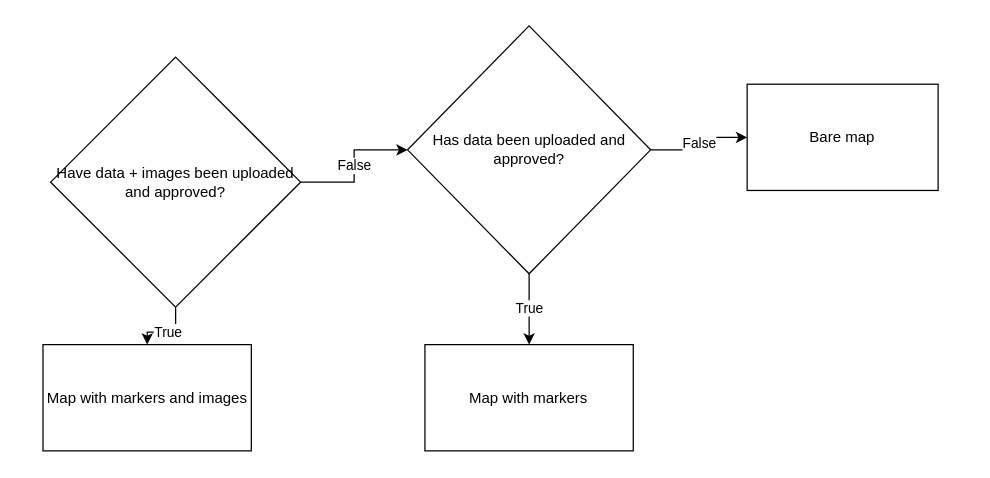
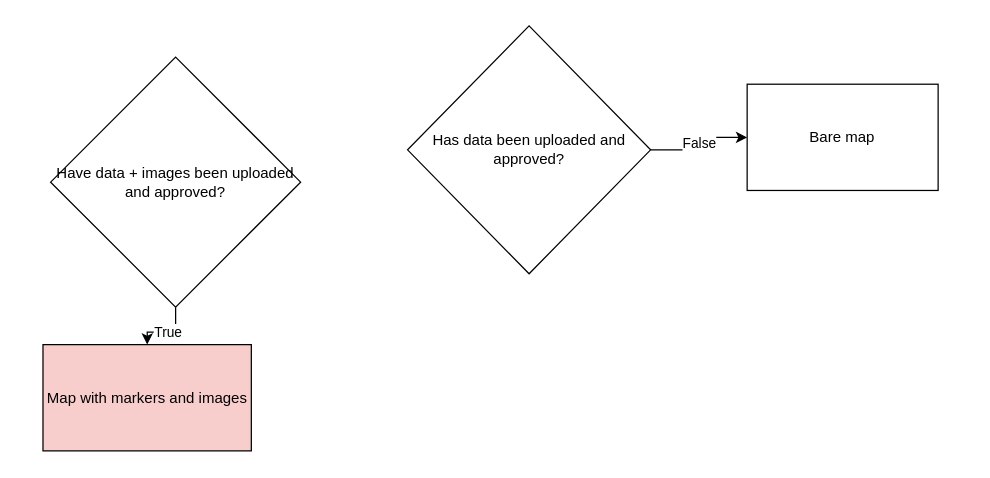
edge "Have data + images been uploaded and approved?" -> "Has data been uploaded and approved?": removed, label "False"
edge "Has data been uploaded and approved?" -> "Map with markers": removed, label "True"
node "Map with markers and images": fillcolor #ffffff -> #f8cecc
node "Map with markers": removed
